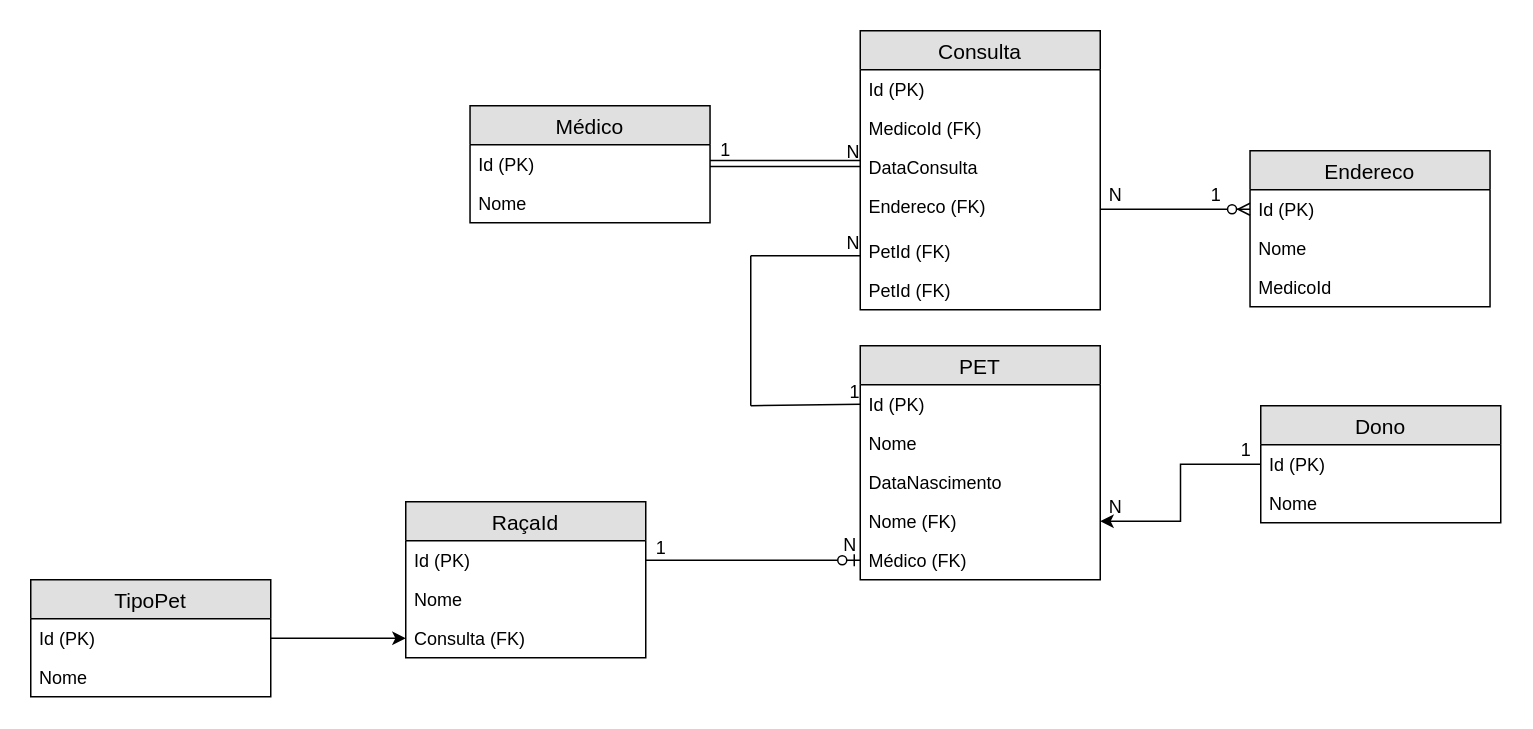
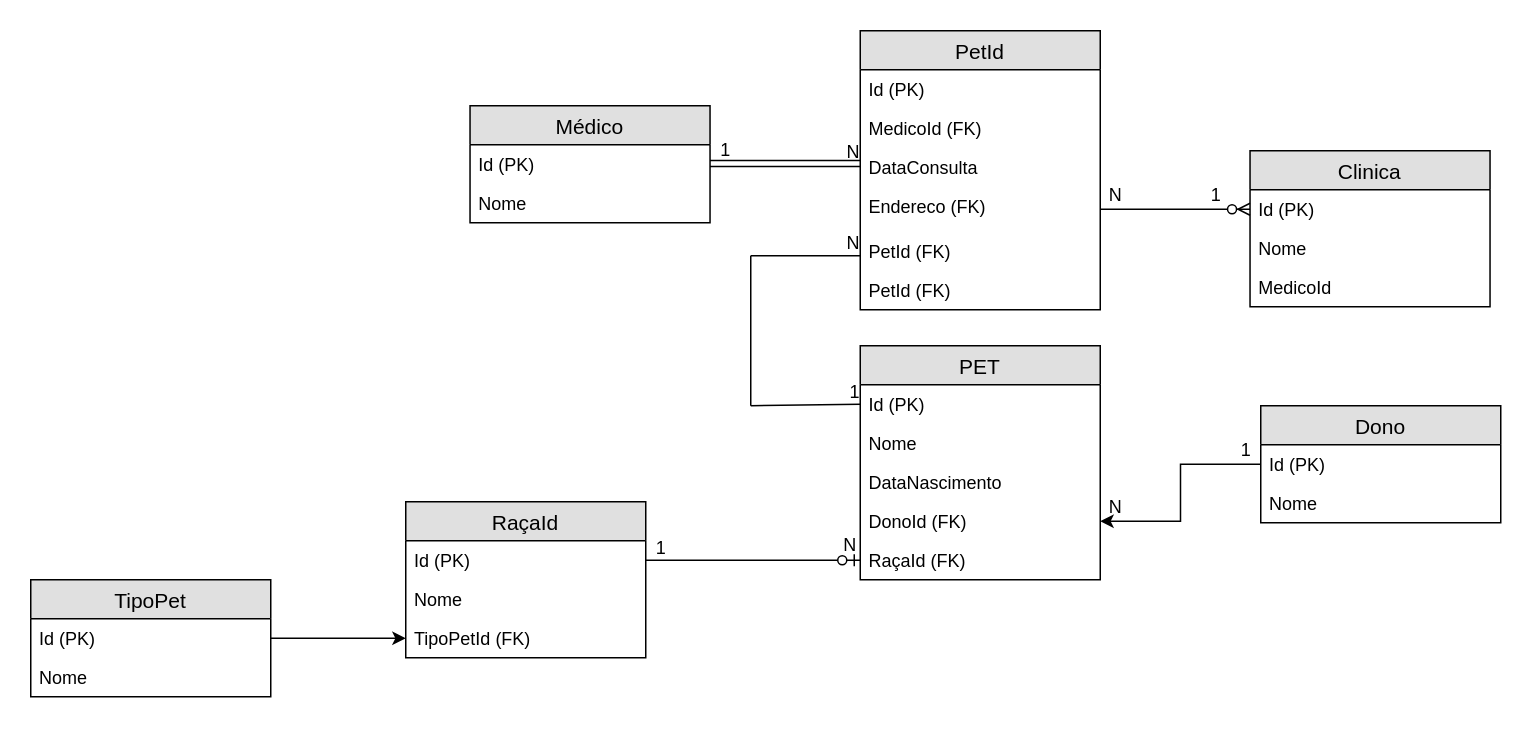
node "Consulta": label "Consulta" -> "PetId"
node "Endereco": label "Endereco" -> "Clinica"
node "Nome (FK)": label "Nome (FK)" -> "DonoId (FK)"
node "Médico (FK)": label "Médico (FK)" -> "RaçaId (FK)"
node "Consulta (FK)": label "Consulta (FK)" -> "TipoPetId (FK)"
